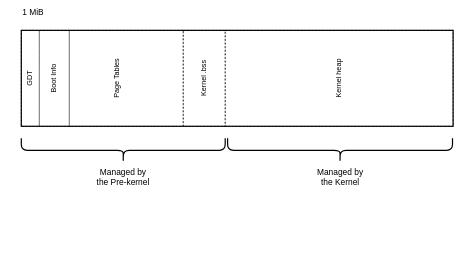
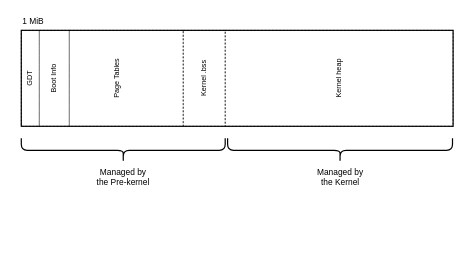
node "1 MiB": moved (39, 12) -> (39, 21)
